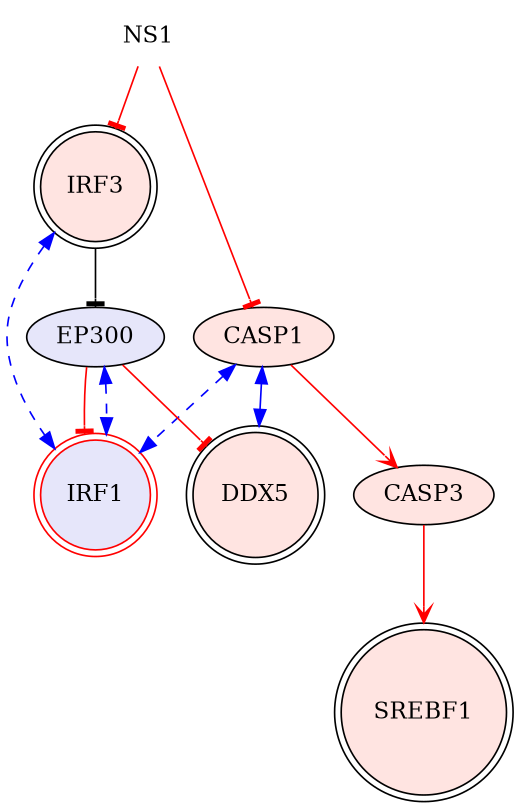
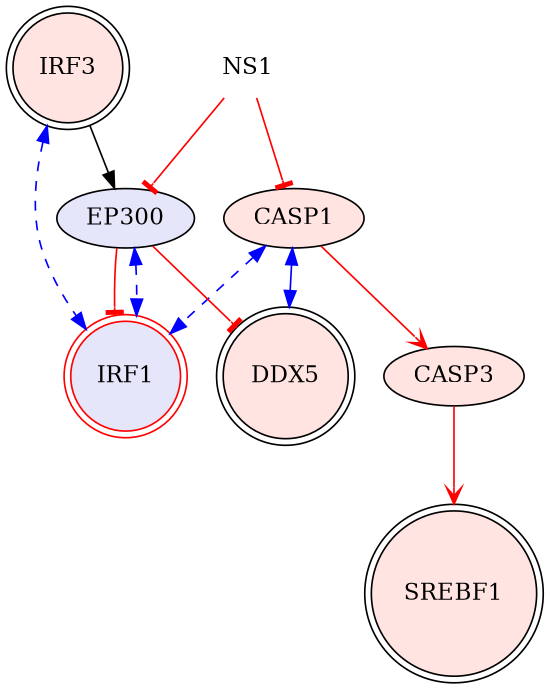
edge "NS1" -> "IRF3": now "NS1" -> "EP300"
edge "IRF3" -> "EP300": arrowhead tee -> normal
